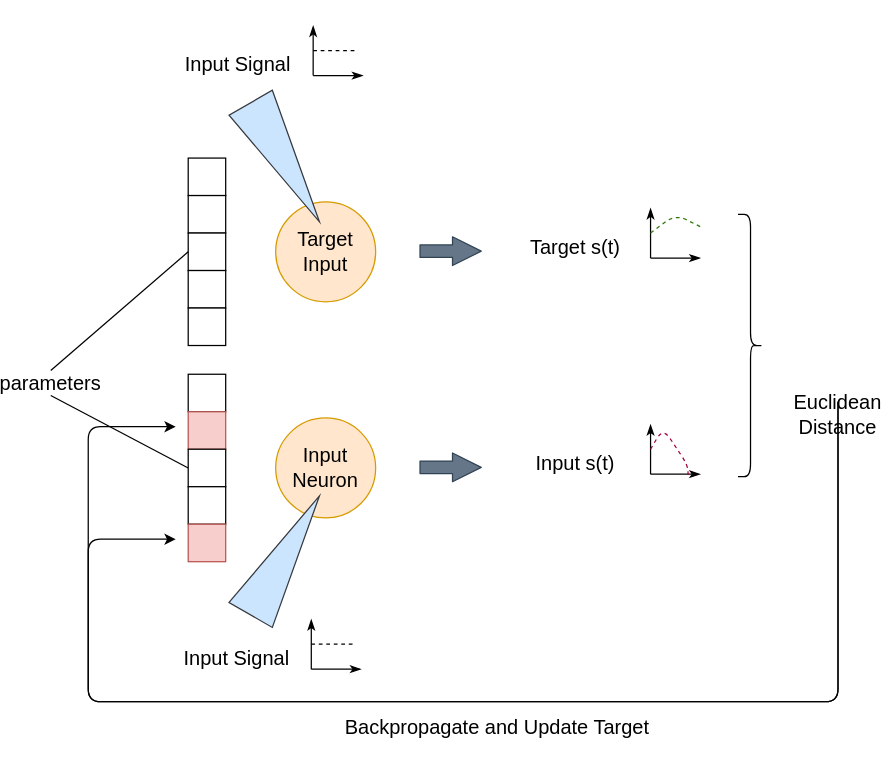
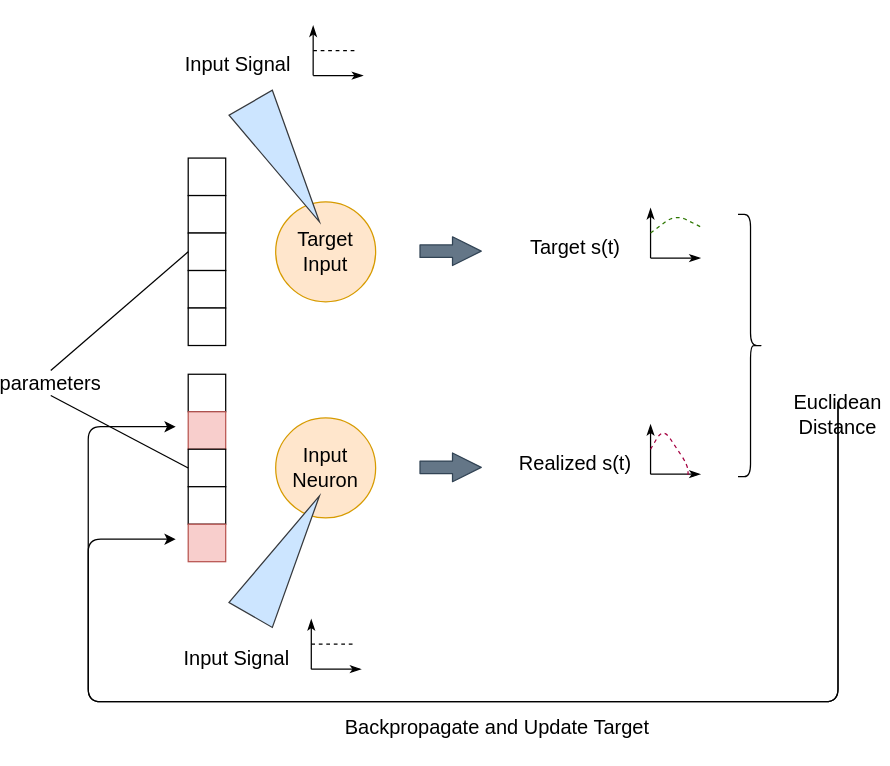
node "Input s(t)": label "Input s(t)" -> "Realized s(t)"
